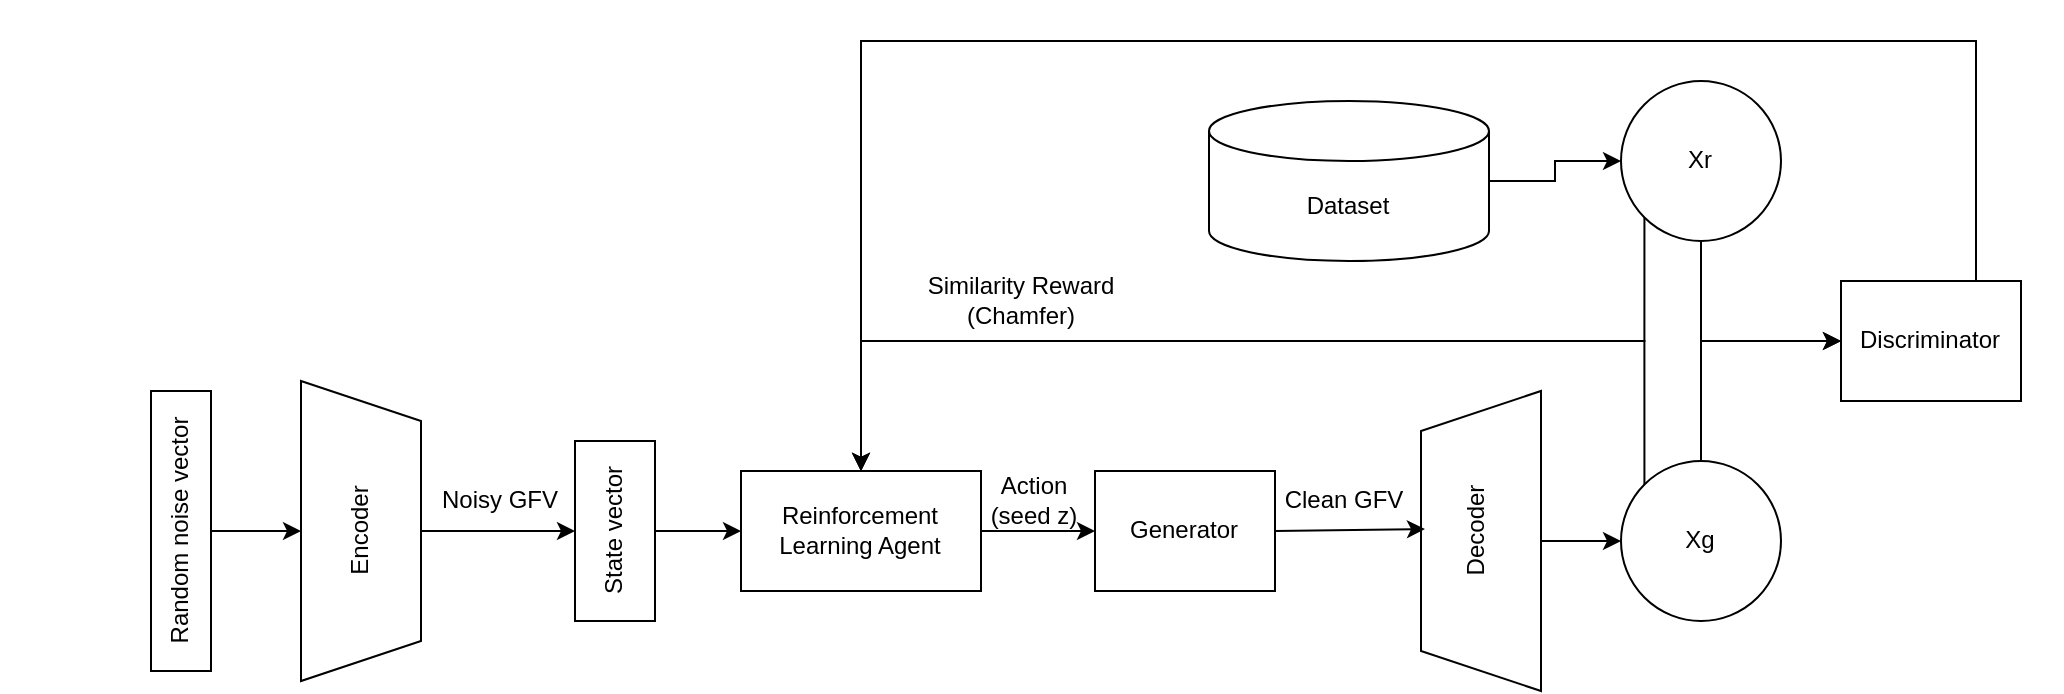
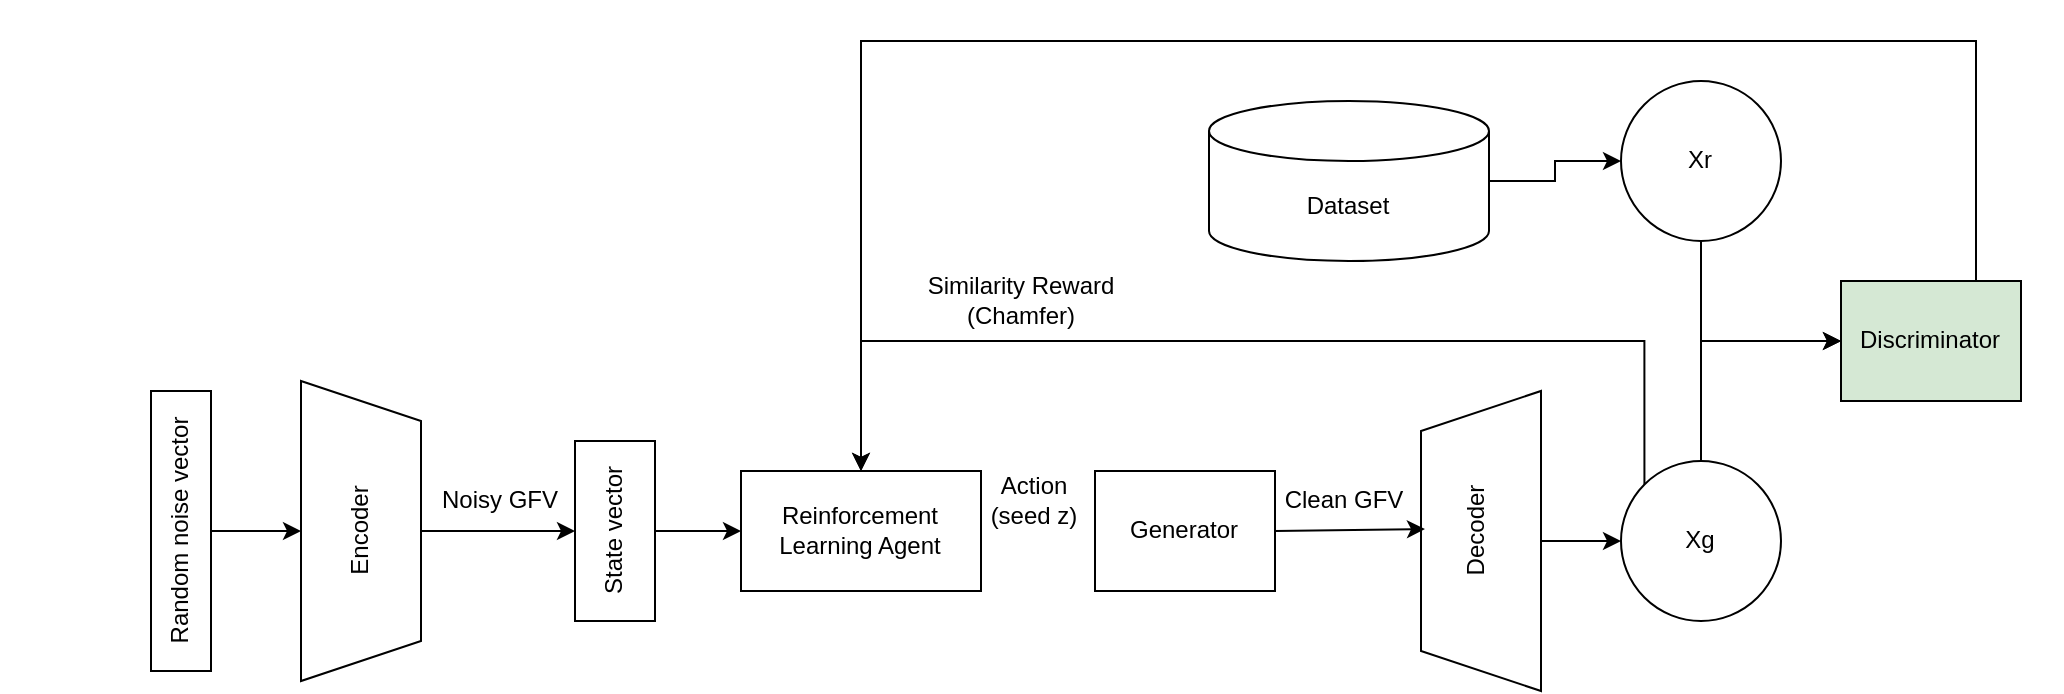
edge "Xr" -> "Reinforcement Learning Agent": removed
node "Discriminator": fillcolor #ffffff -> #d5e8d4
edge "Reinforcement Learning Agent" -> "Generator": removed
